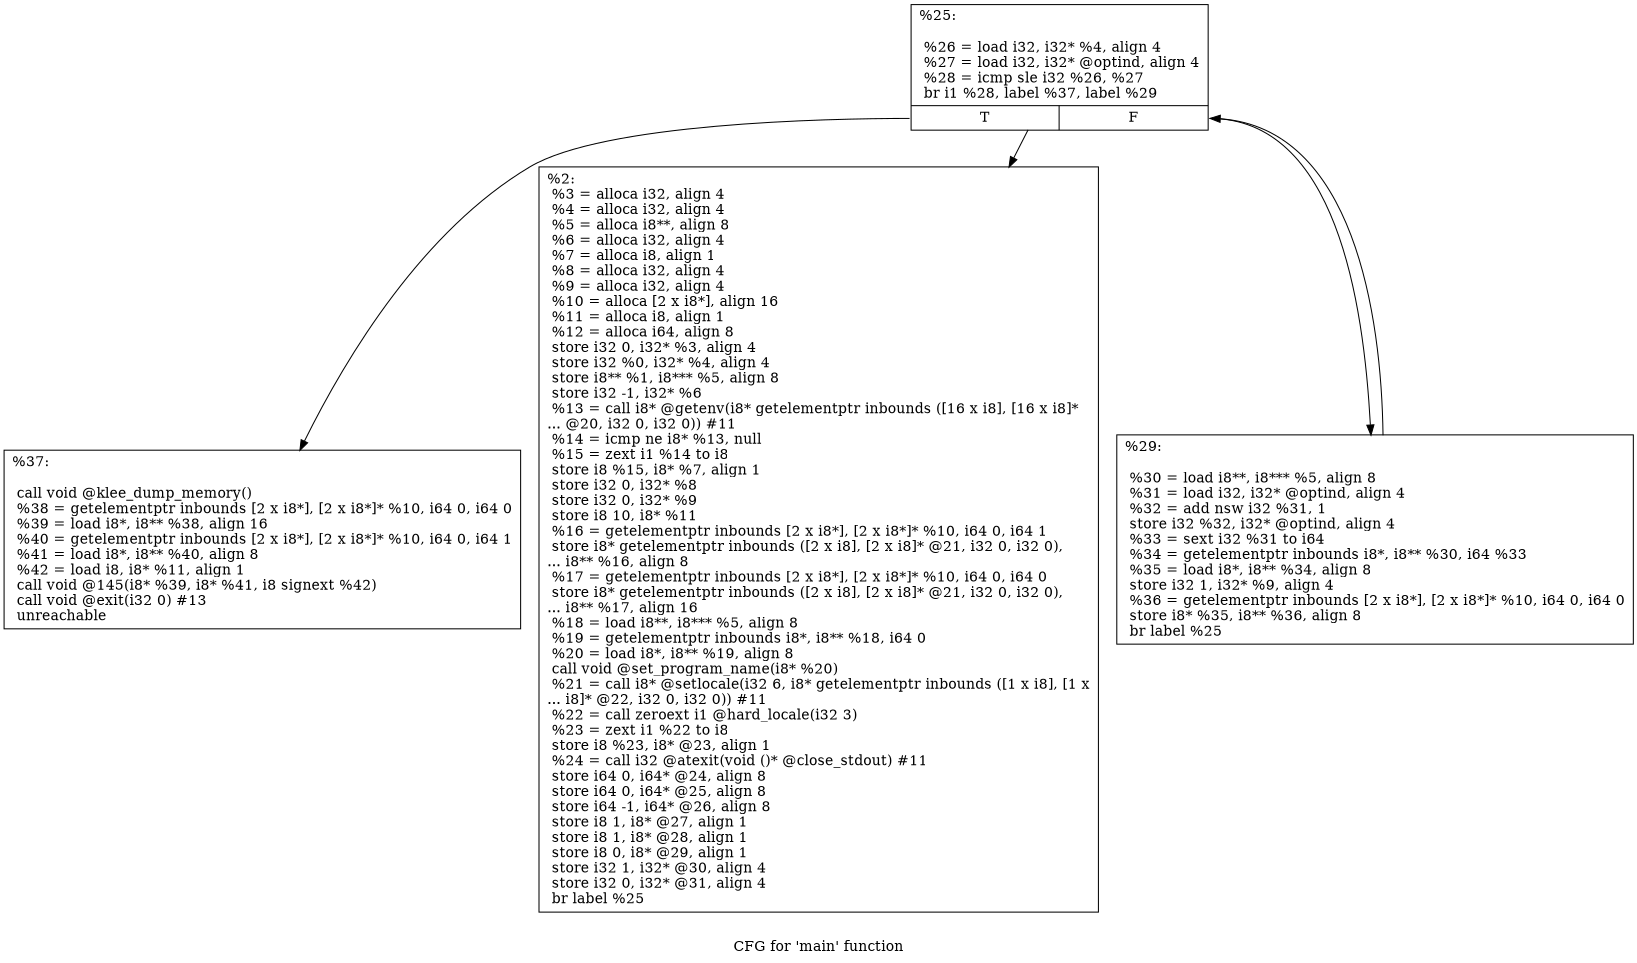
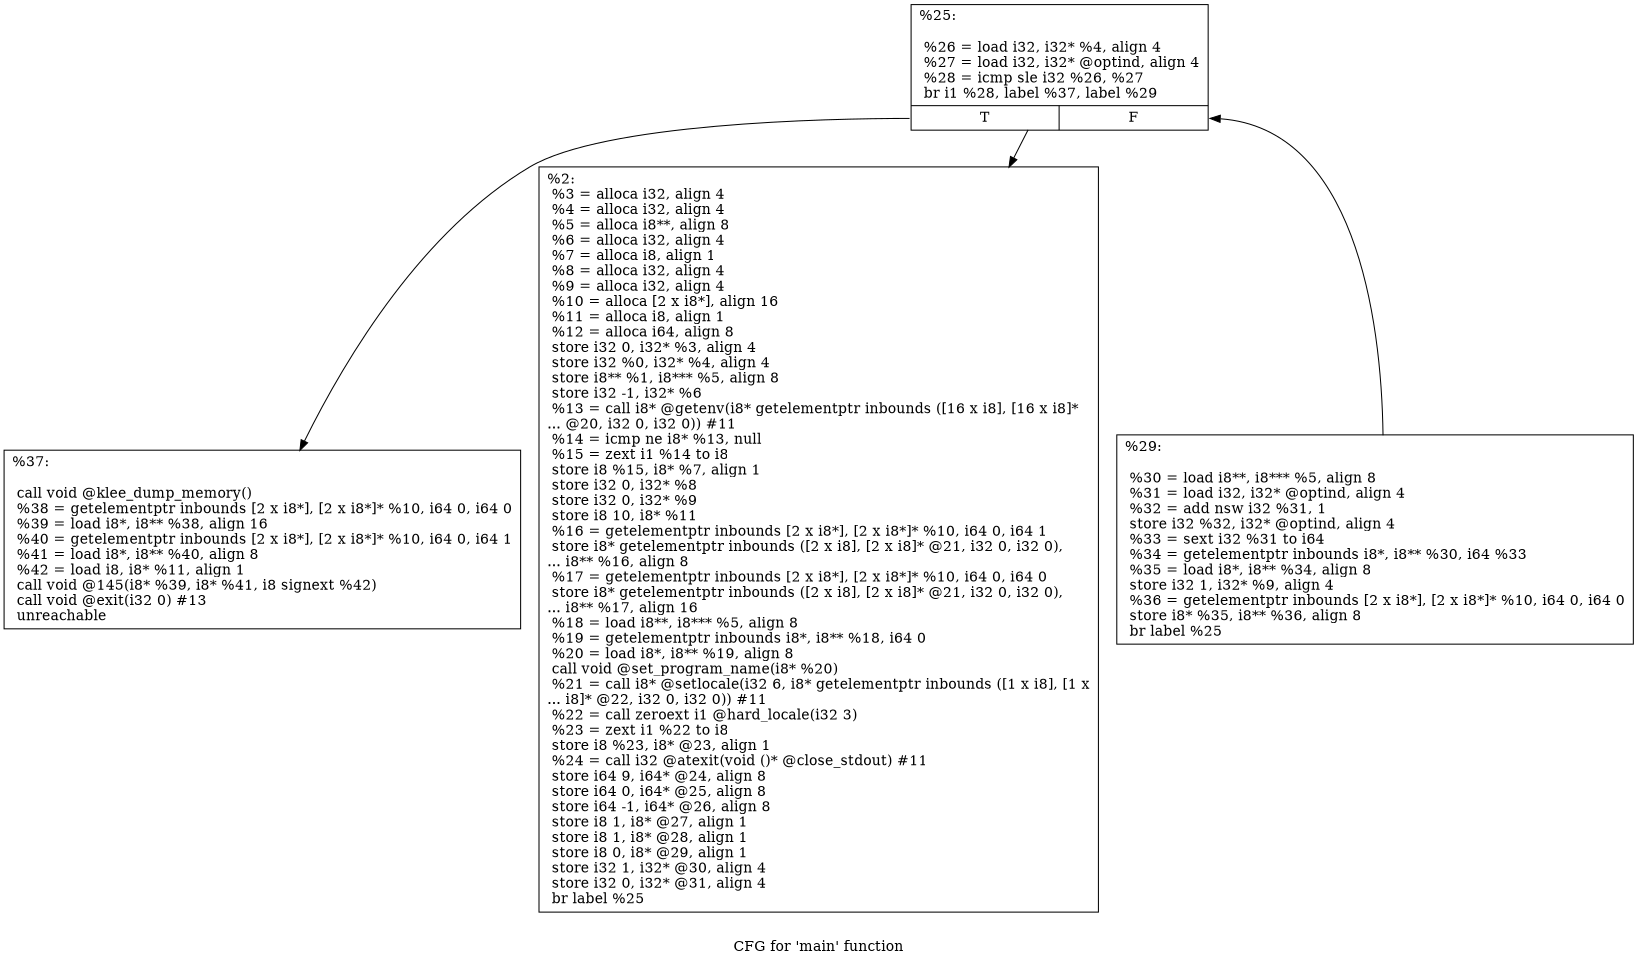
edge "%25:" -> "%29:": removed
node "%2:": text "store i64 0, i64* @24, align 8" -> "store i64 9, i64* @24, align 8"
